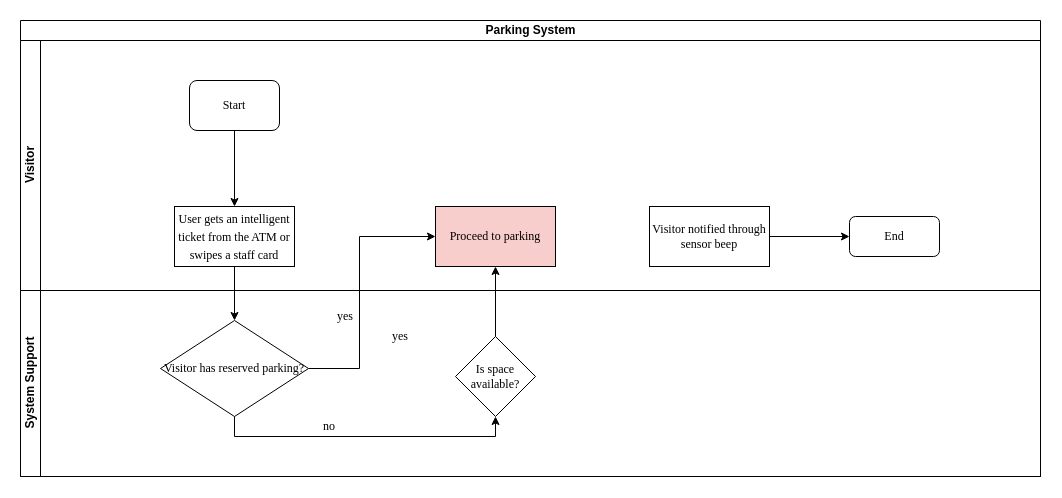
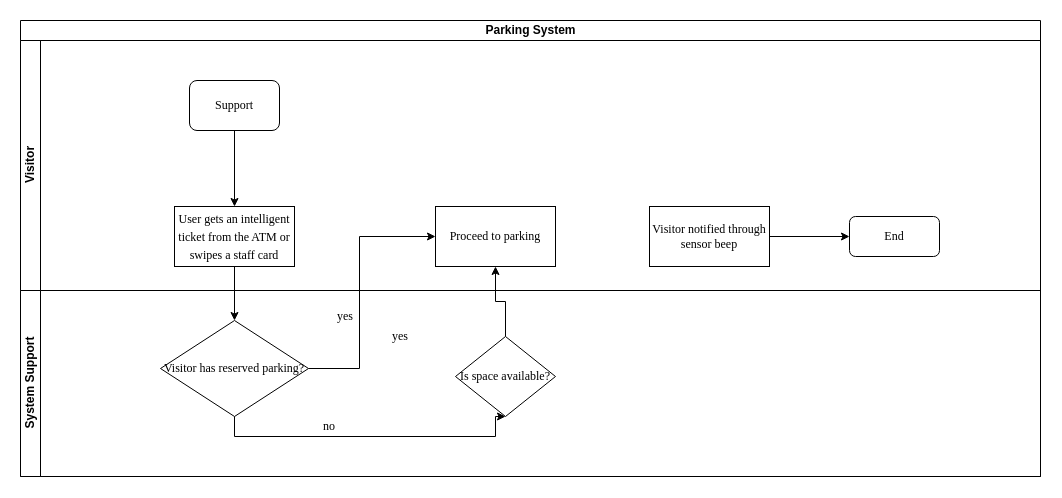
node "Start": label "Start" -> "Support"
node "Proceed to parking": fillcolor #f8cecc -> #ffffff
node "Is space available?": size 80x80 -> 100x80
